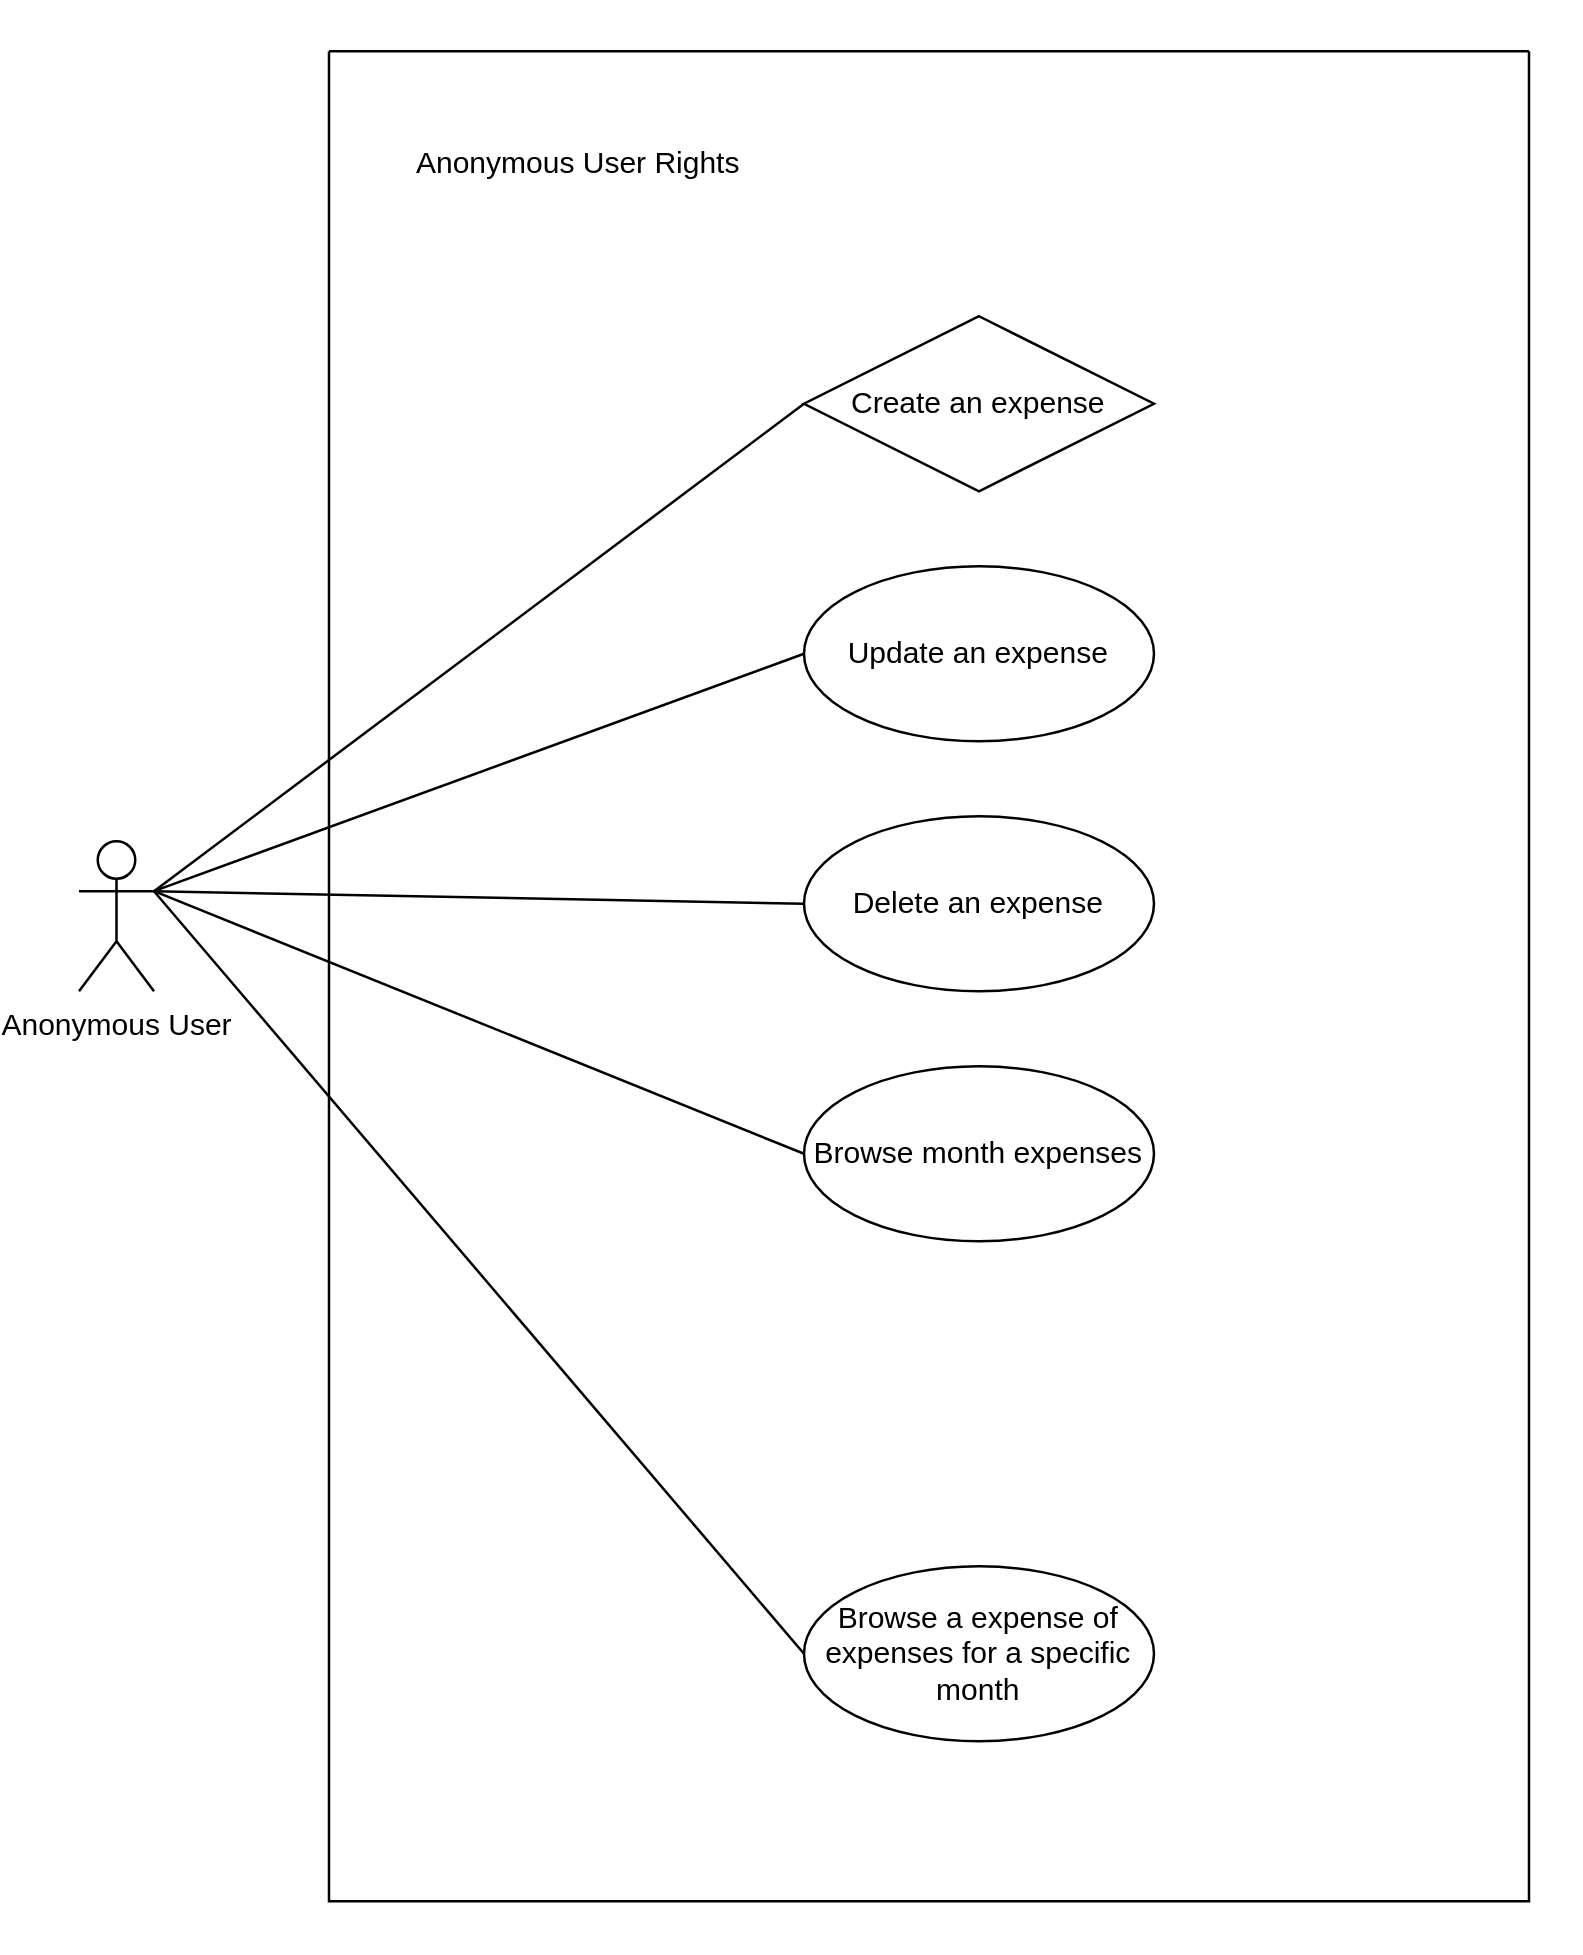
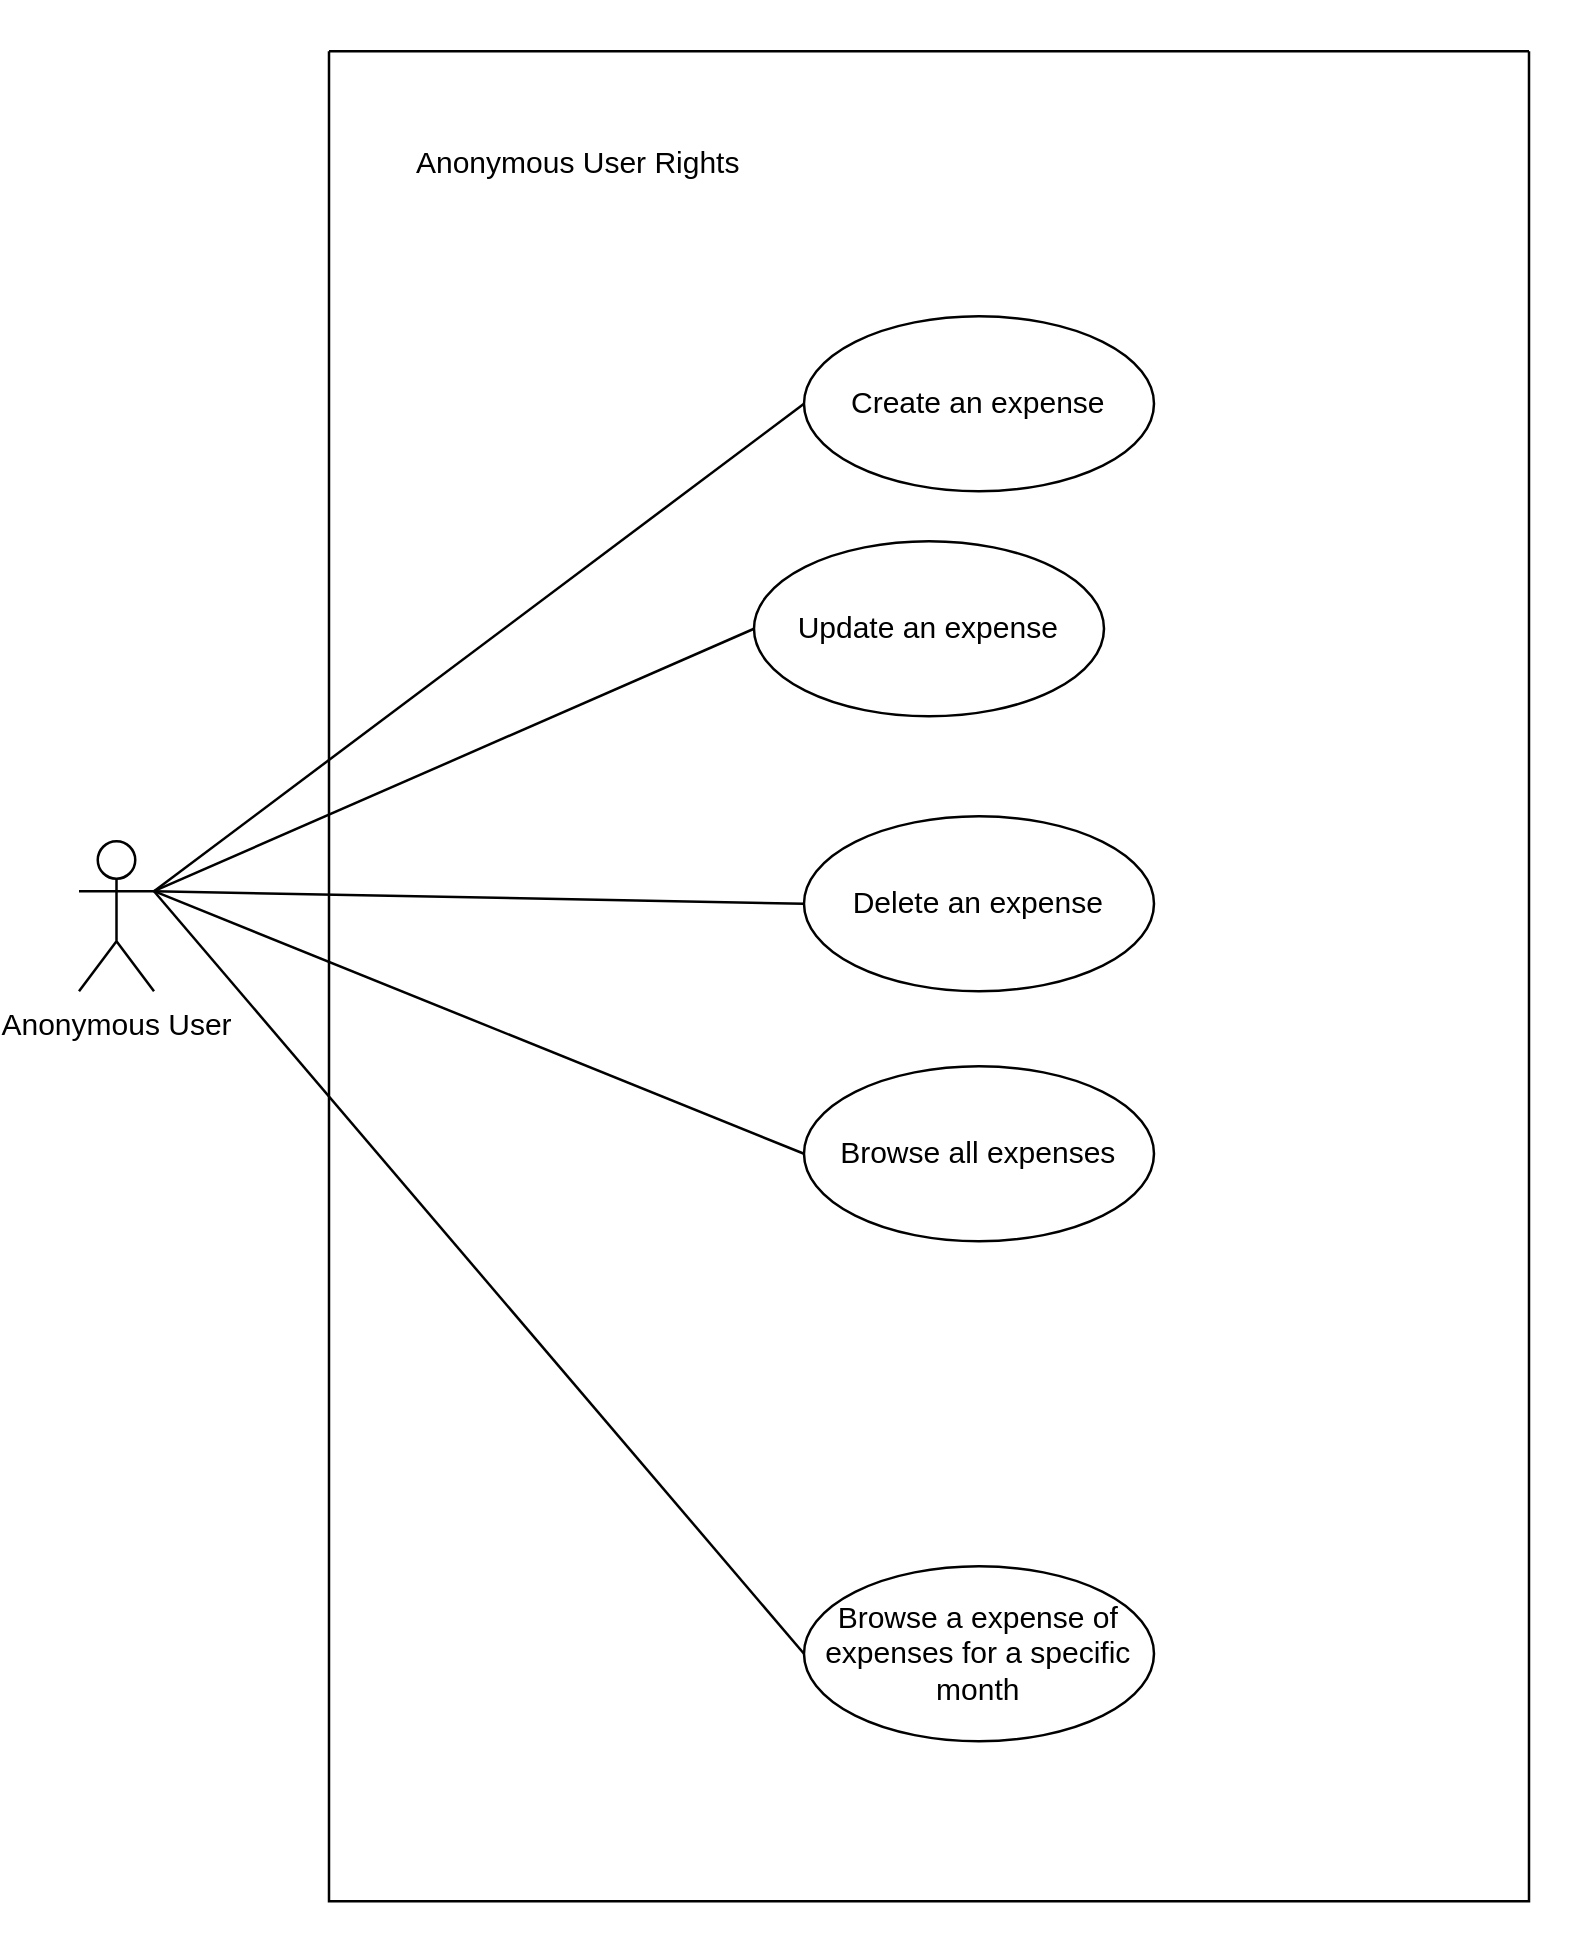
node "Create an expense": shape diamond -> ellipse
node "Update an expense": moved (979, 654) -> (929, 629)
node "Browse month expenses": label "Browse month expenses" -> "Browse all expenses"
